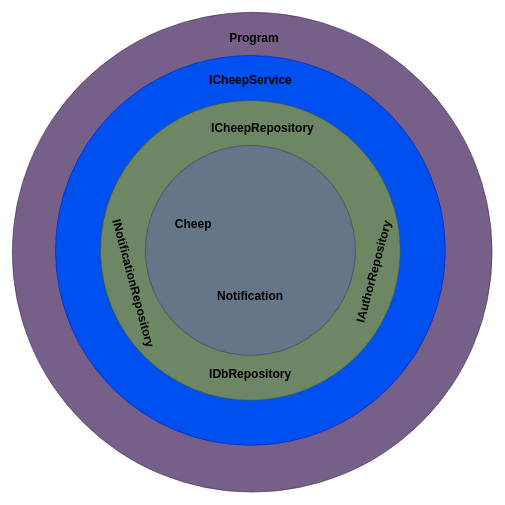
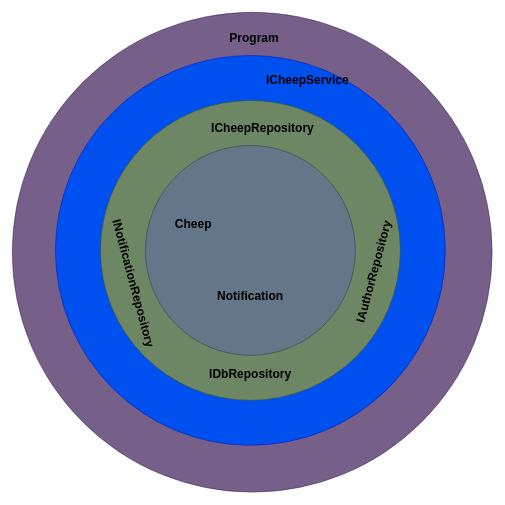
node "ICheepService": moved (251, 80) -> (308, 80)
